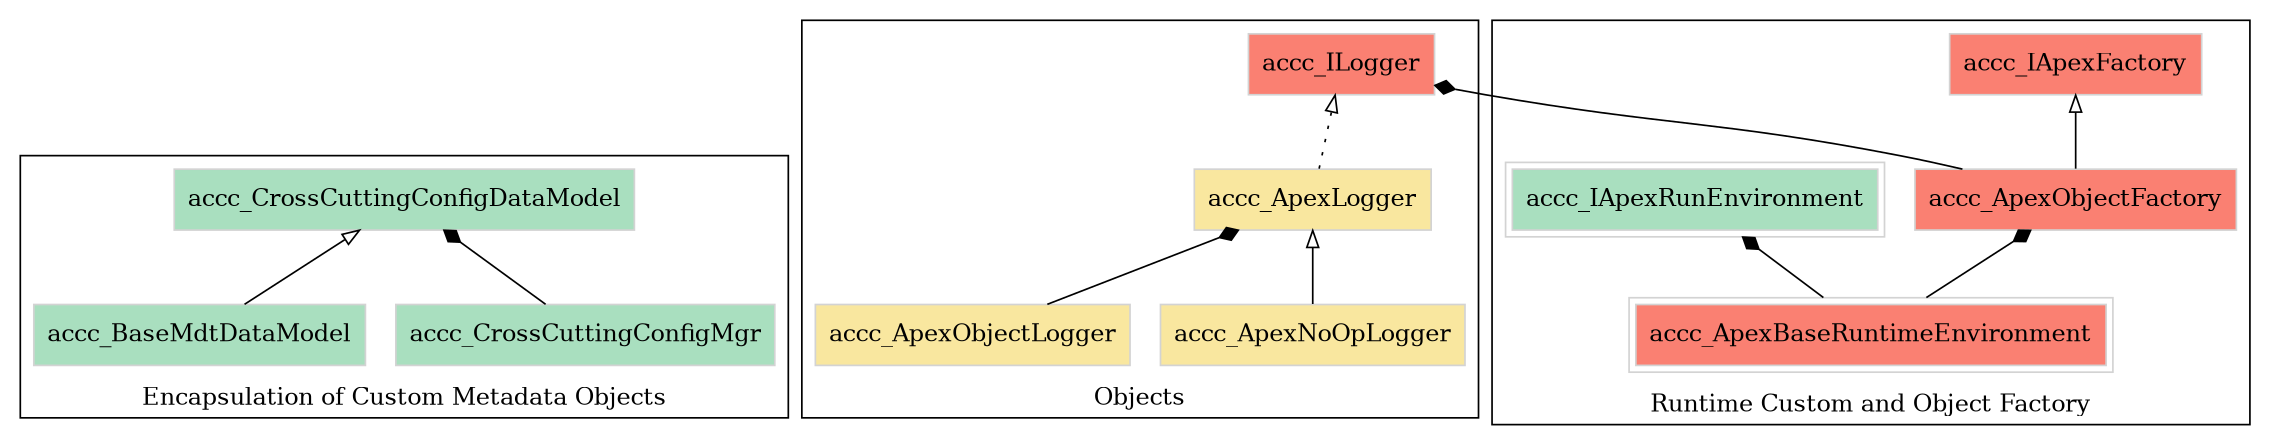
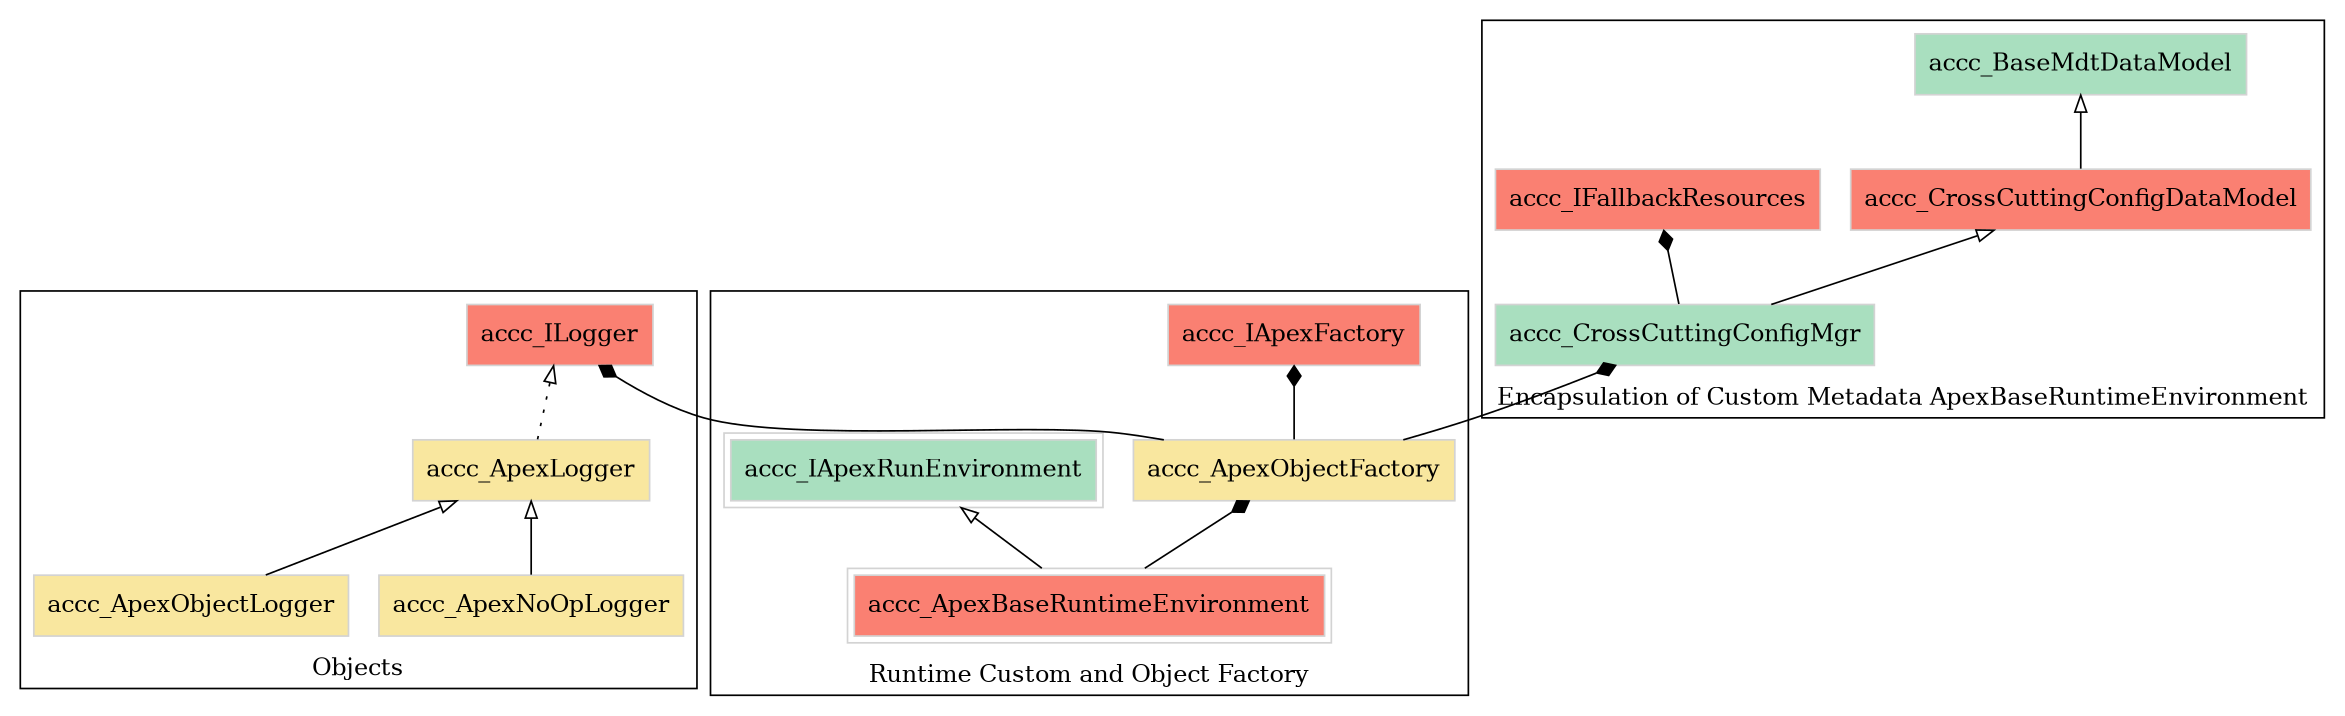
edge "accc_ApexObjectFactory" -> "accc_IApexFactory": arrowhead empty -> diamond
node "accc_CrossCuttingConfigDataModel": fillcolor #a9dfbf -> #fa8072
node "accc_IFallbackResources": added
node "accc_ApexObjectFactory": fillcolor #fa8072 -> #f9e79f
edge "accc_ApexObjectLogger" -> "accc_ApexLogger": arrowhead diamond -> empty
edge "accc_BaseMdtDataModel" -> "accc_CrossCuttingConfigDataModel": reversed
edge "accc_CrossCuttingConfigMgr" -> "accc_CrossCuttingConfigDataModel": arrowhead diamond -> empty
edge "accc_ApexBaseRuntimeEnvironment" -> "accc_IApexRunEnvironment": arrowhead diamond -> empty
cluster "Encapsulation of Custom Metadata Objects": label "Encapsulation of Custom Metadata Objects" -> "Encapsulation of Custom Metadata ApexBaseRuntimeEnvironment"
edge "accc_ApexObjectFactory" -> "accc_CrossCuttingConfigMgr": added
